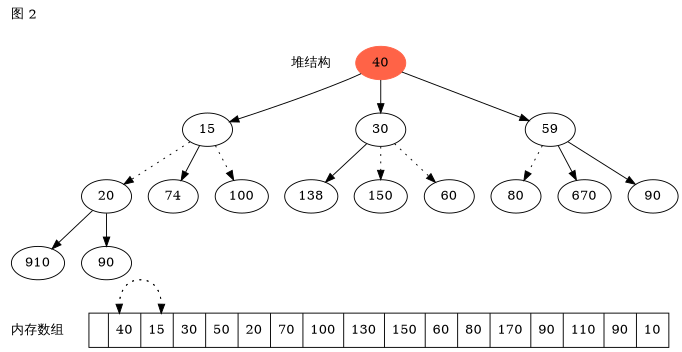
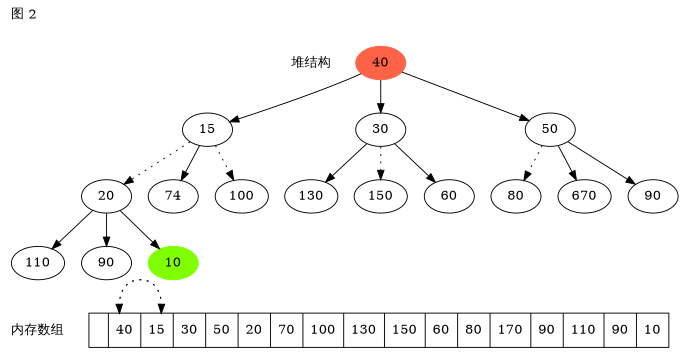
node "59": label "59" -> "50"
edge "30" -> "60": style dotted -> solid
node "138": label "138" -> "130"
node "910": label "910" -> "110"
node "10": added
